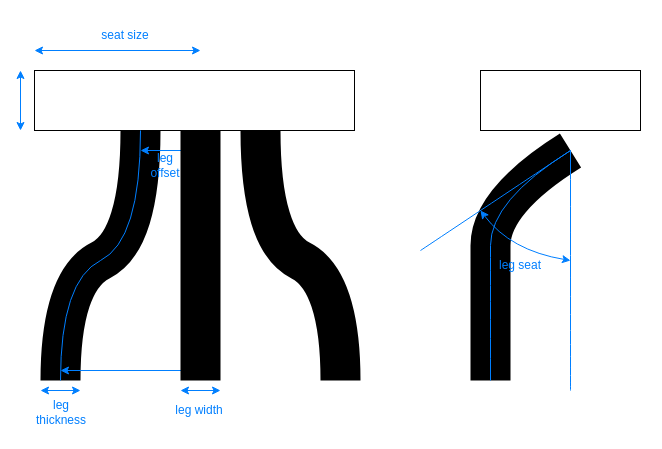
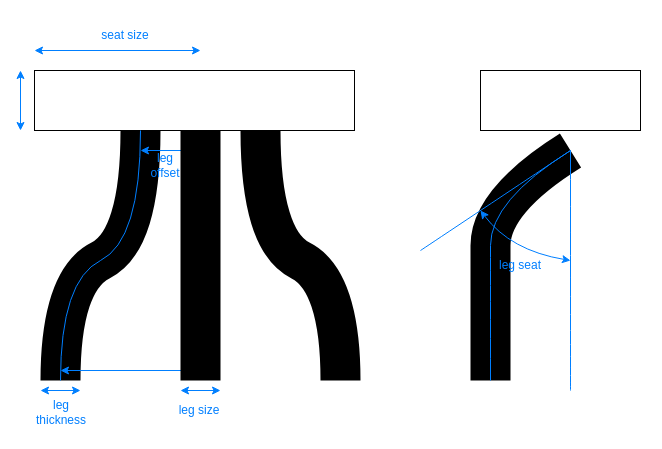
node "leg width": label "leg width" -> "leg size"
